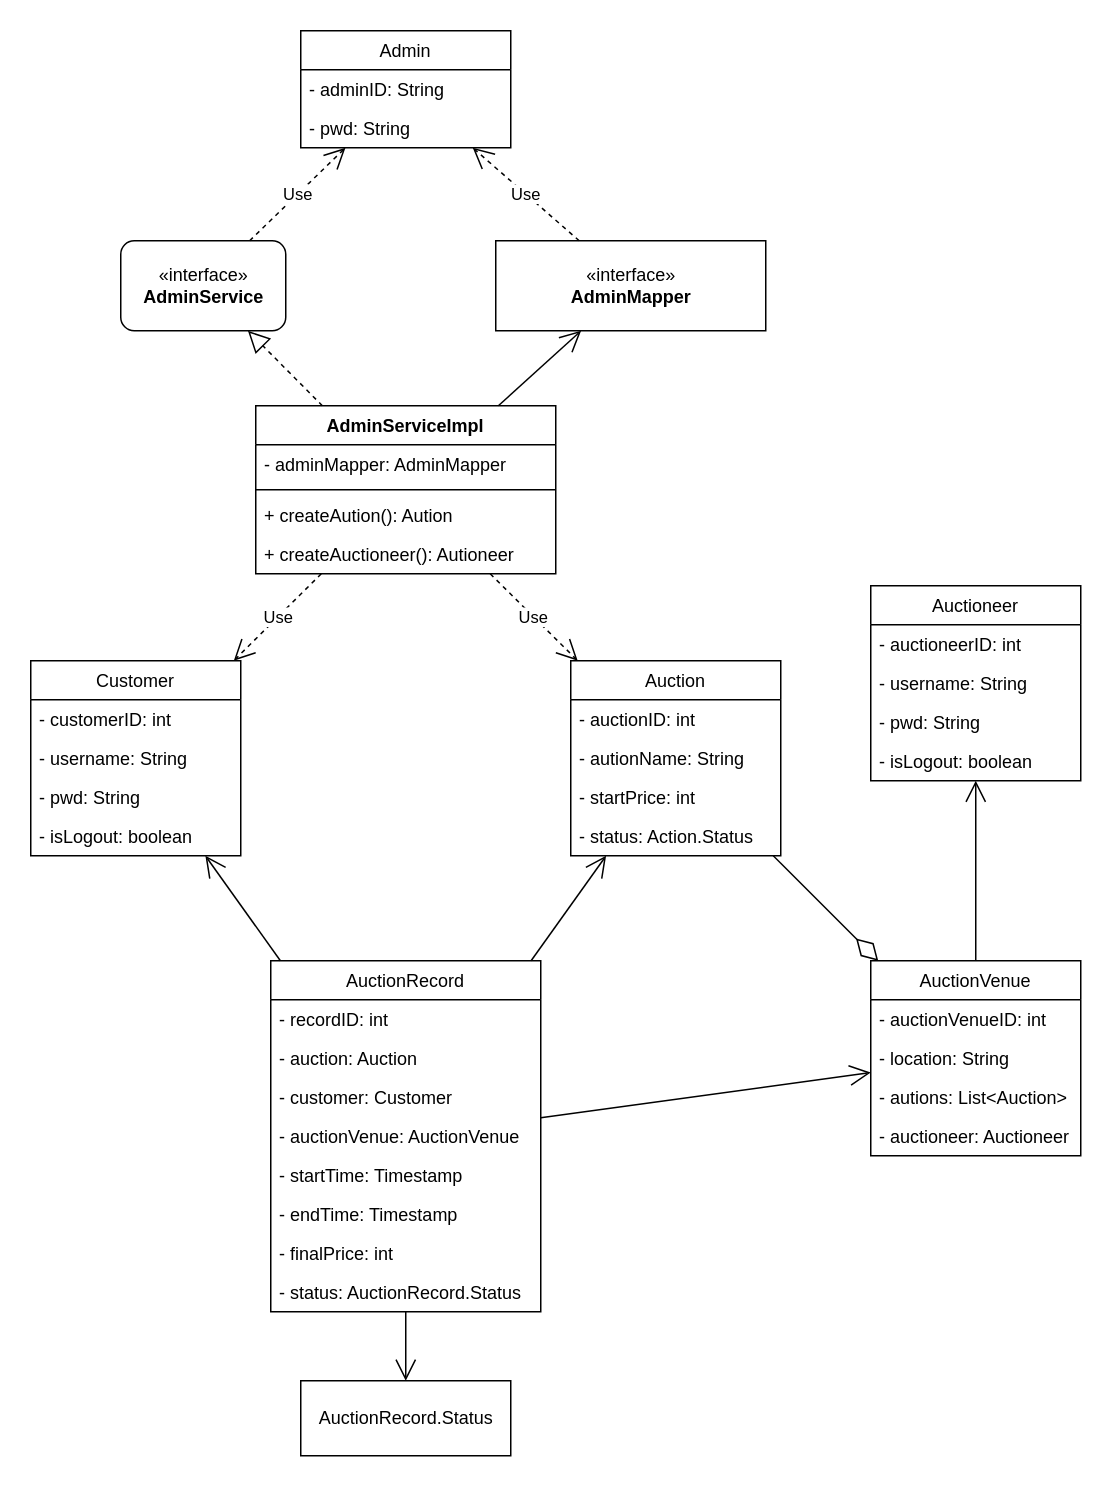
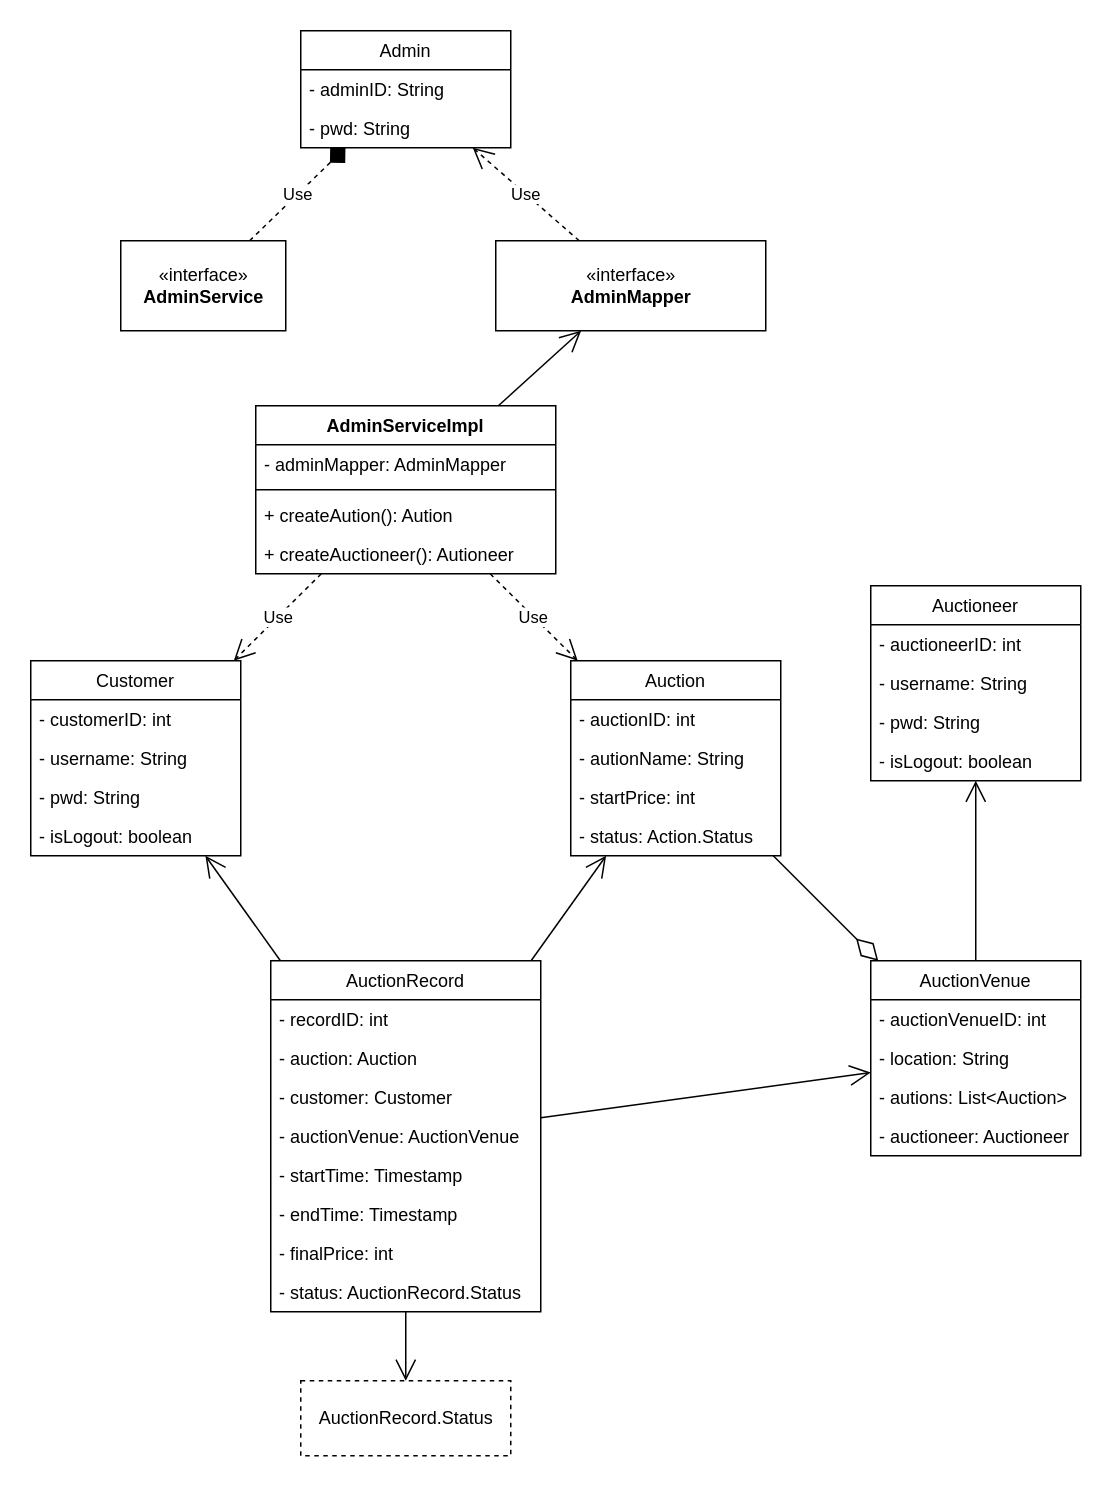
edge "«interface» AdminService" -> "Admin": arrowhead open -> diamond
node "«interface» AdminService": shape rounded rectangle -> rectangle
edge "AdminServiceImpl" -> "«interface» AdminService": removed
node "AuctionRecord.Status": style solid -> dashed
